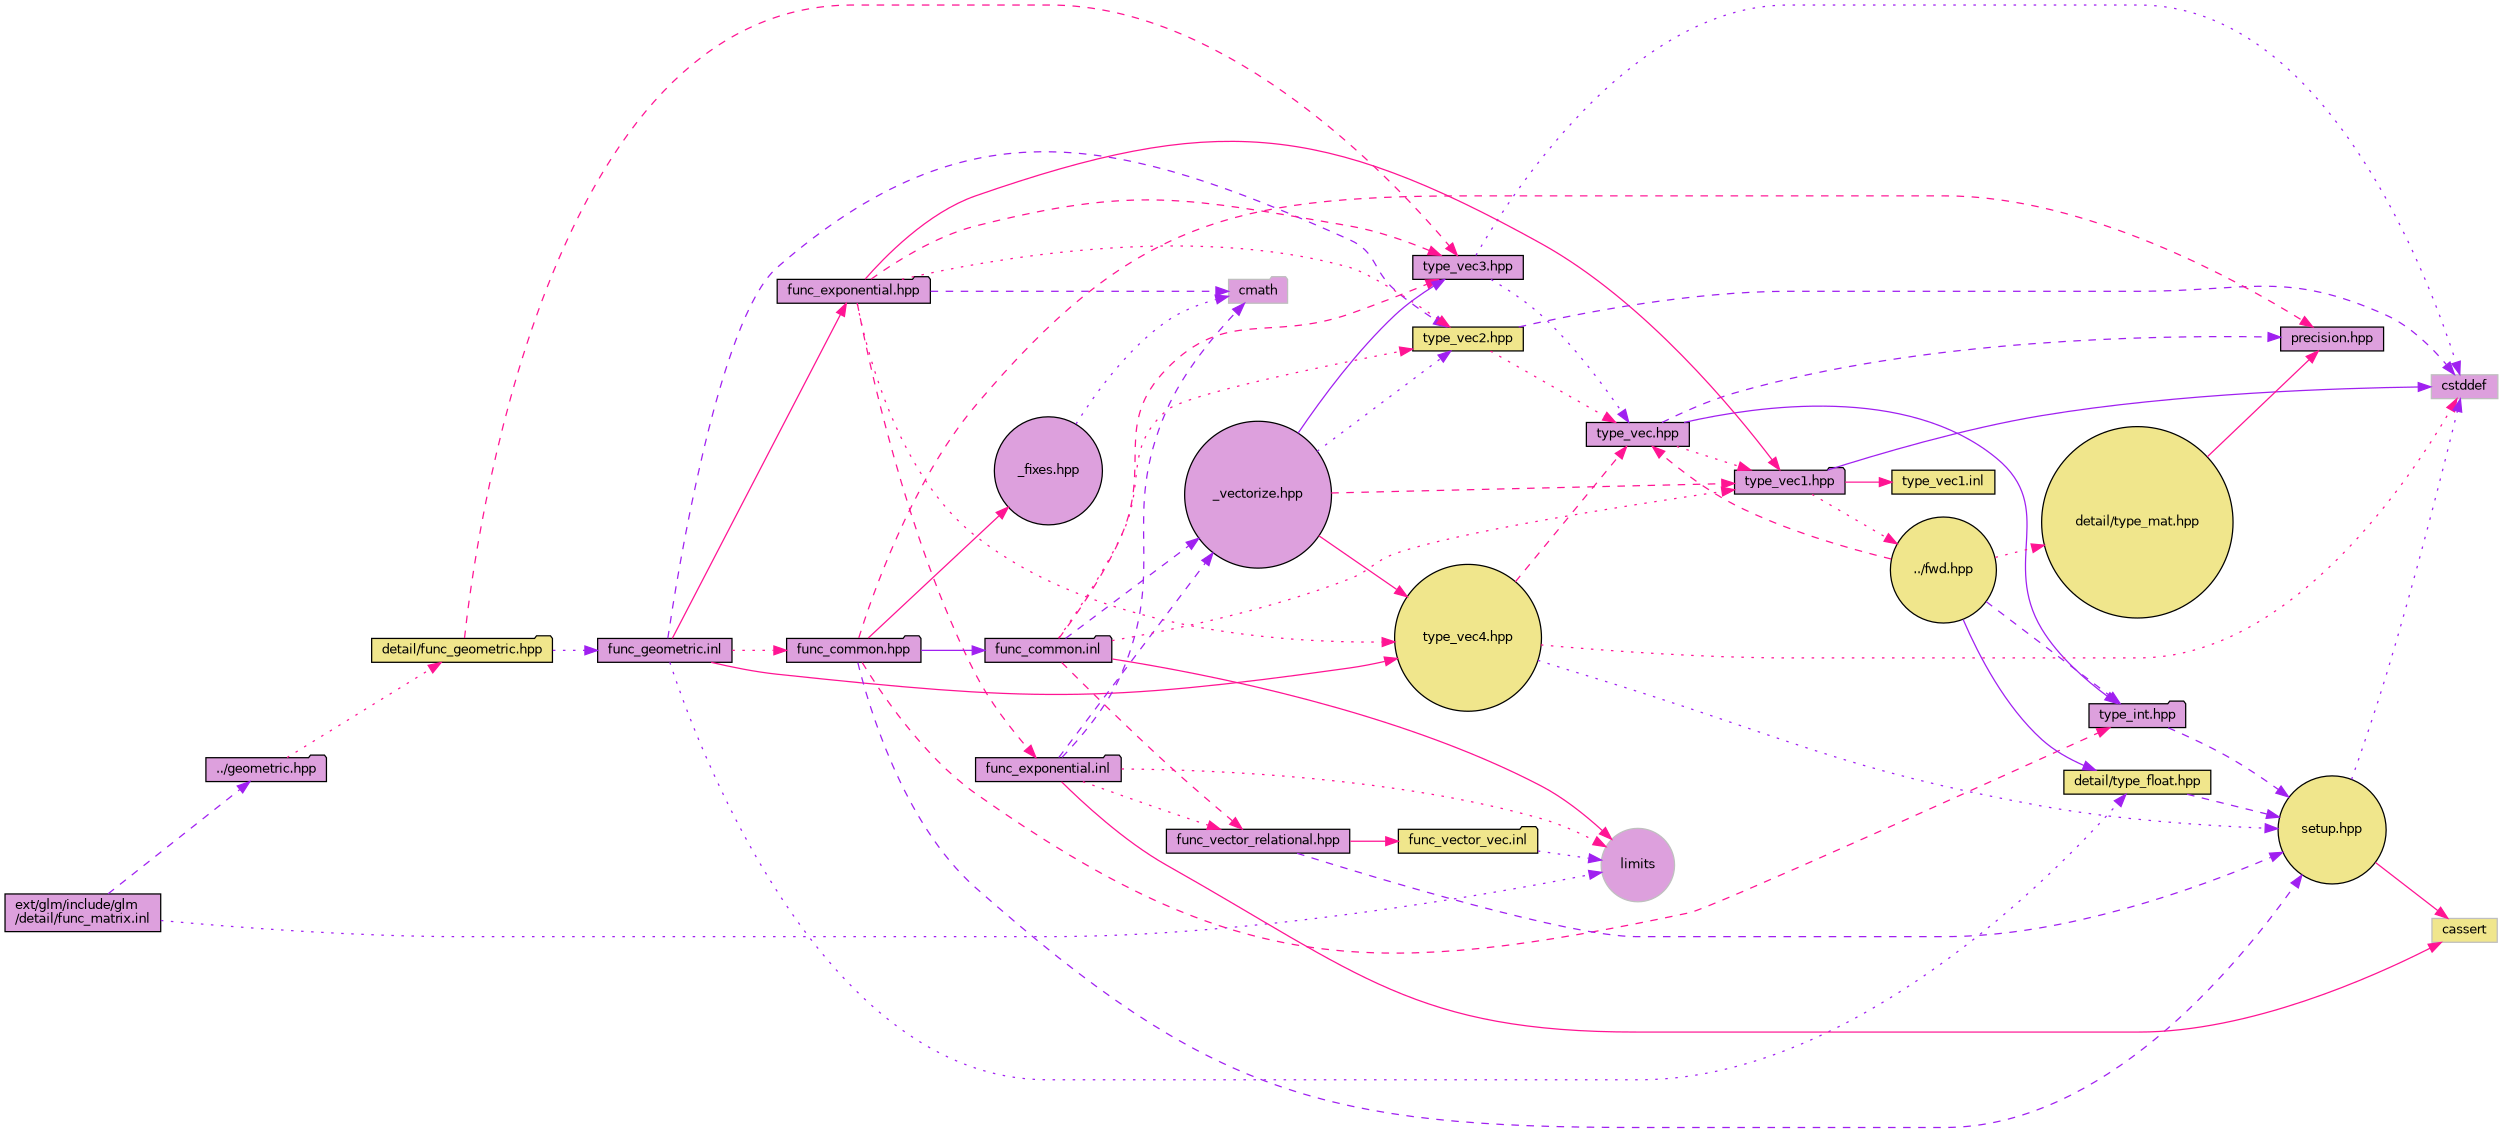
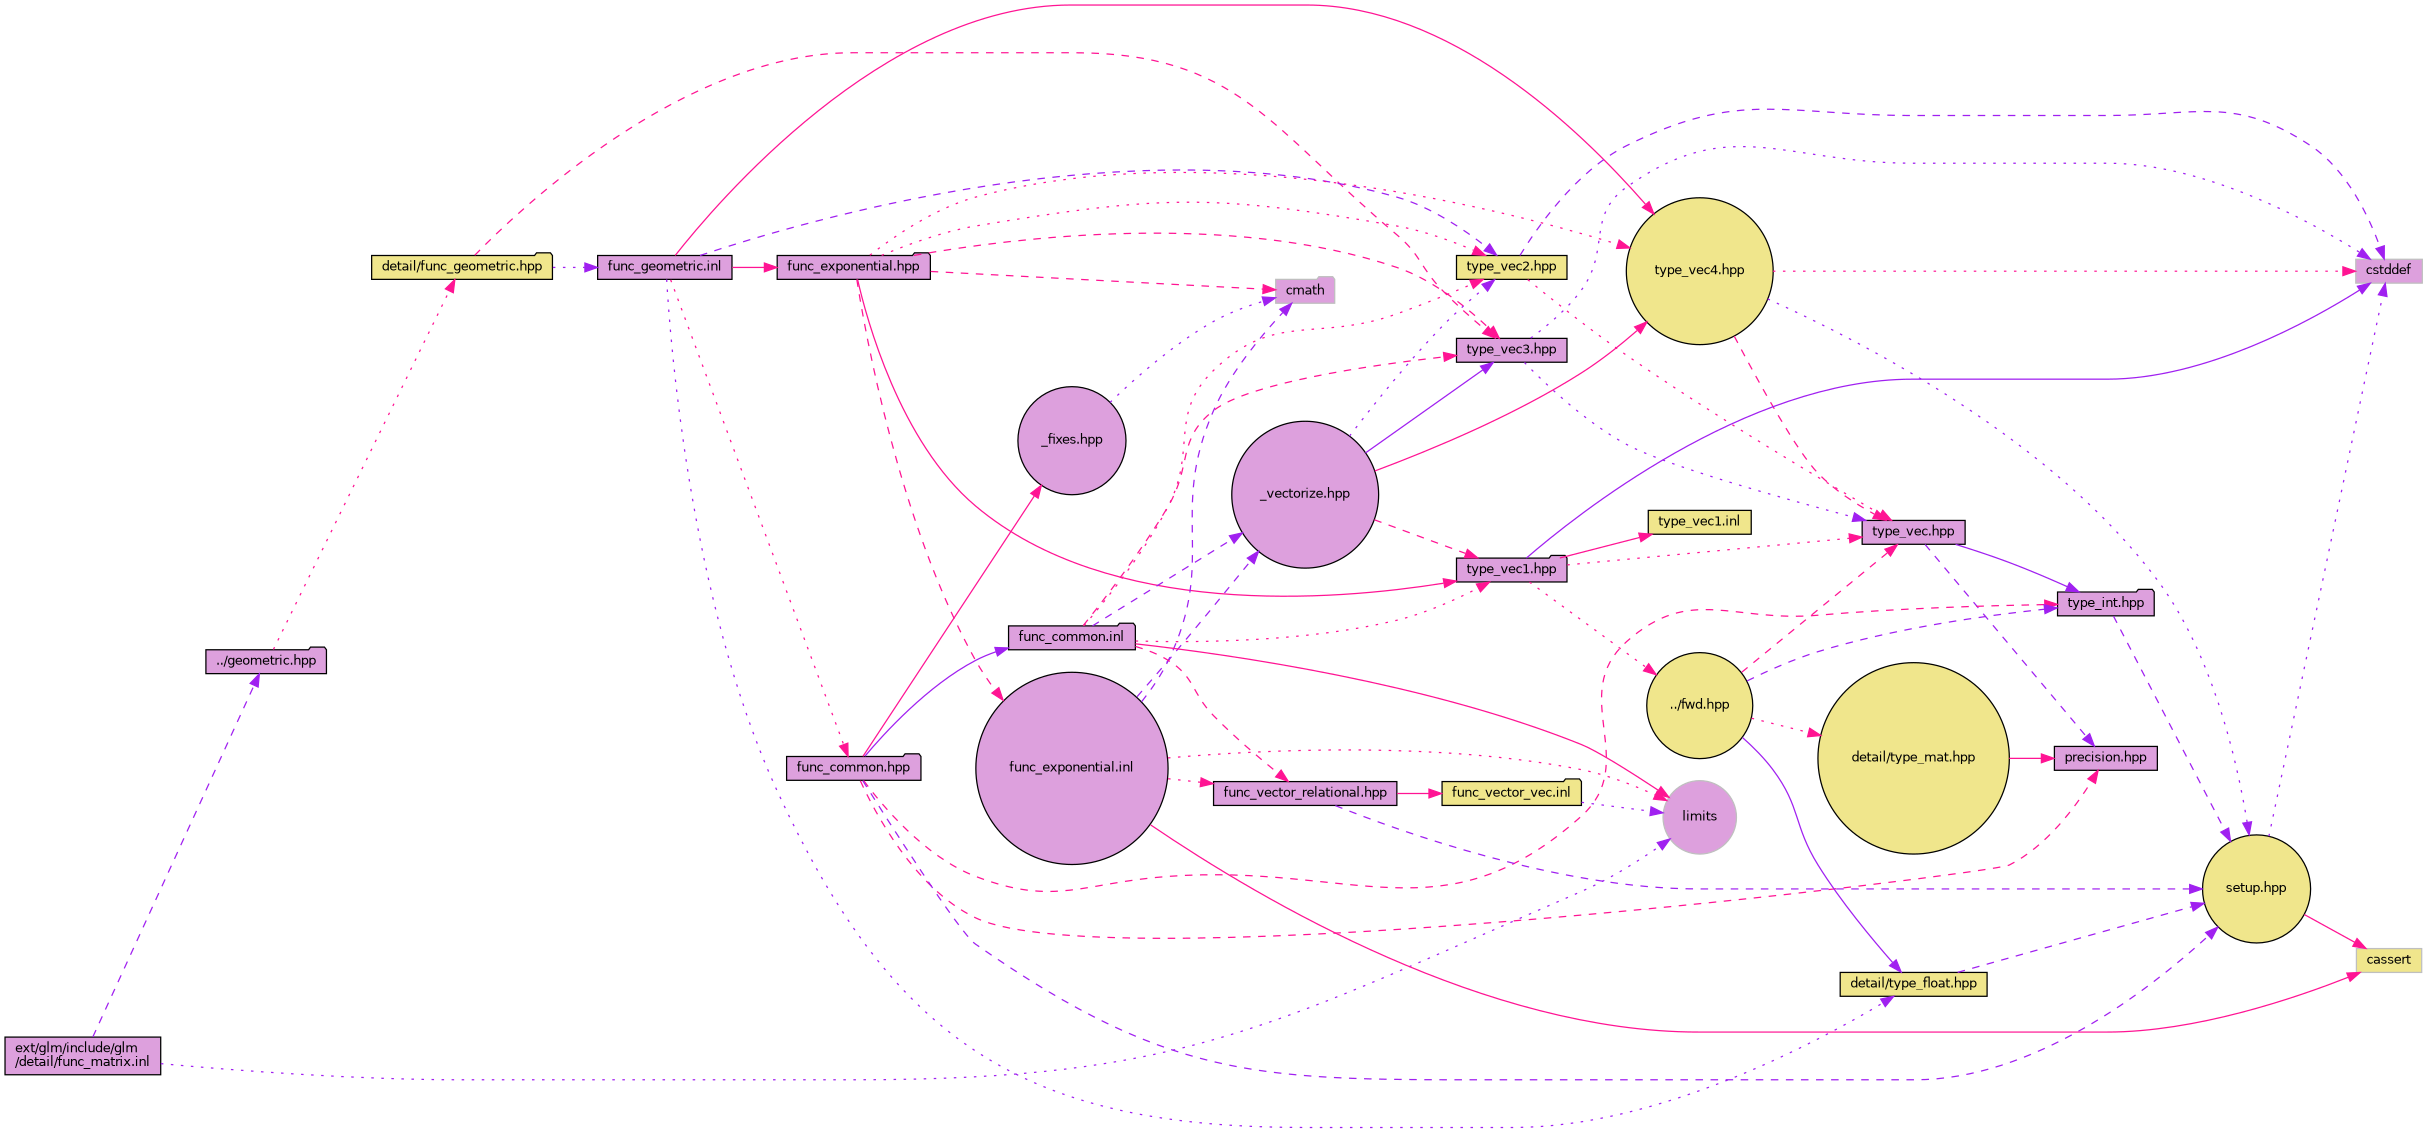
edge "func_exponential.hpp" -> "cmath": color purple -> deeppink
edge "type_vec.hpp" -> "type_vec1.hpp": reversed
node "func_exponential.inl": shape folder -> circle
